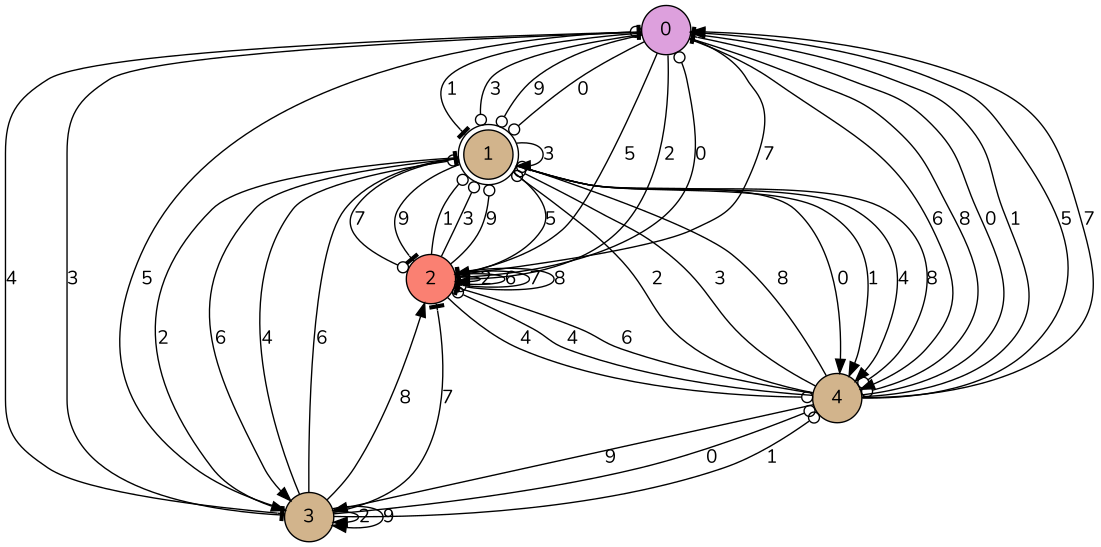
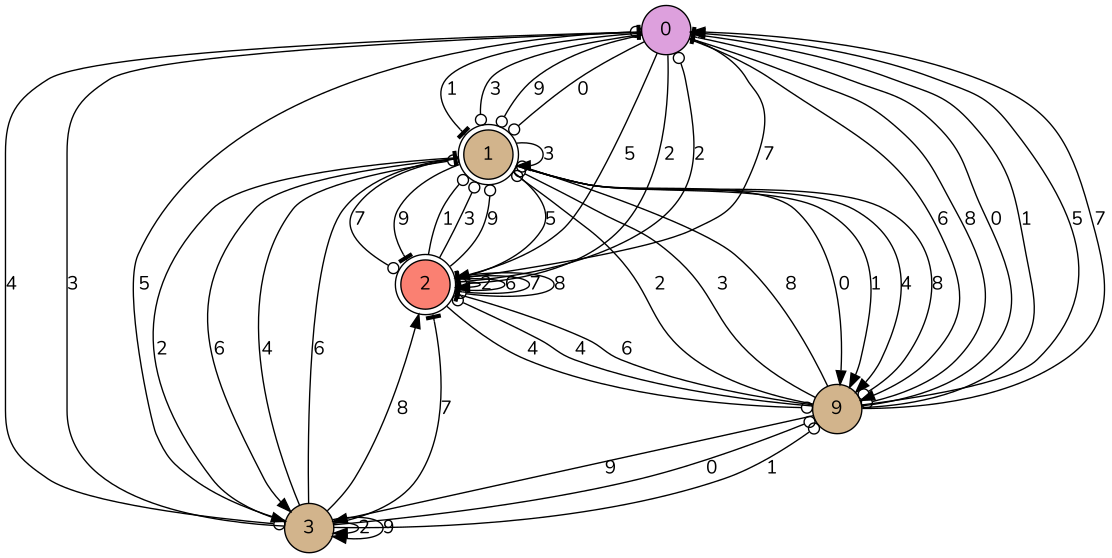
edge "0" -> "3": arrowhead tee -> odot
edge "2" -> "0": label "0" -> "2"
node "2": shape circle -> doublecircle
node "4": label "4" -> "9"
